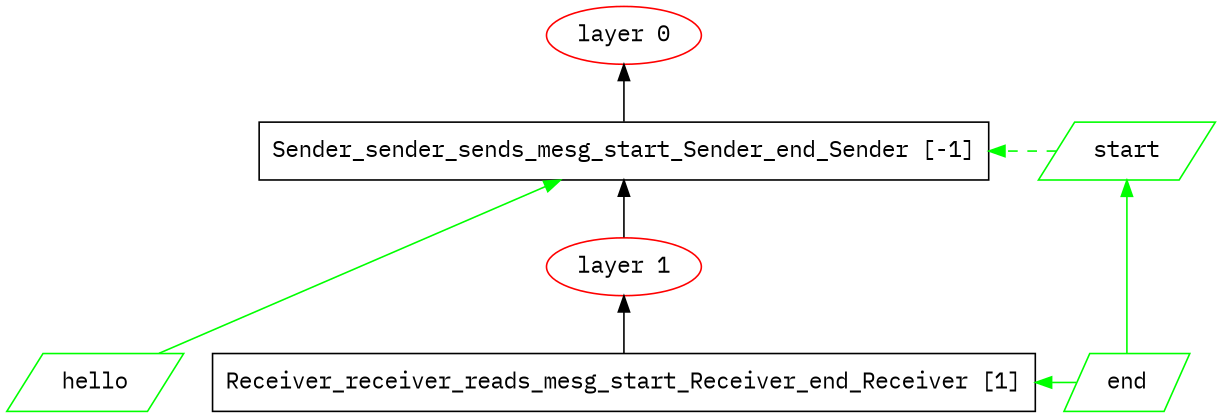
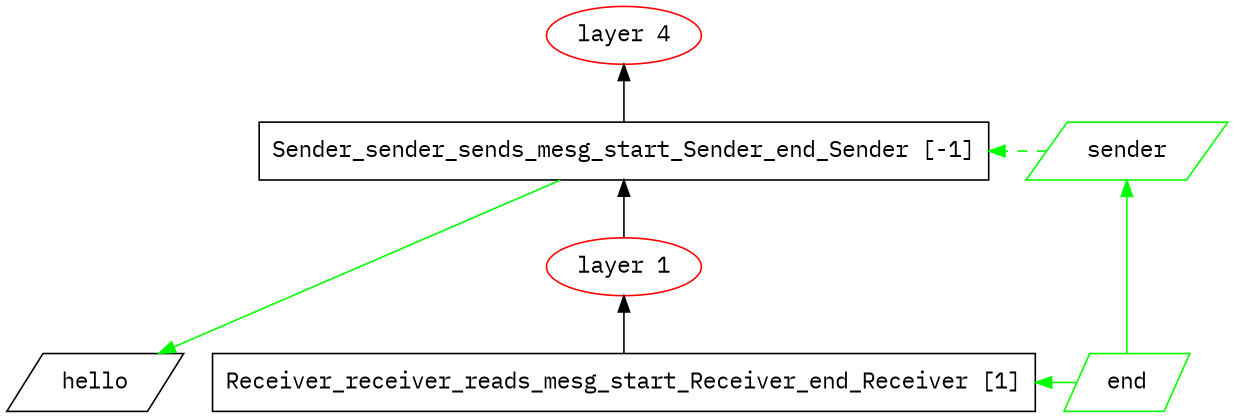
node "layer 0": label "layer 0" -> "layer 4"
node "start": label "start" -> "sender"
edge "hello" -> "Sender_sender_sends_mesg_start_Sender_end_Sender [-1]": reversed
node "hello": color #00ff00 -> black
